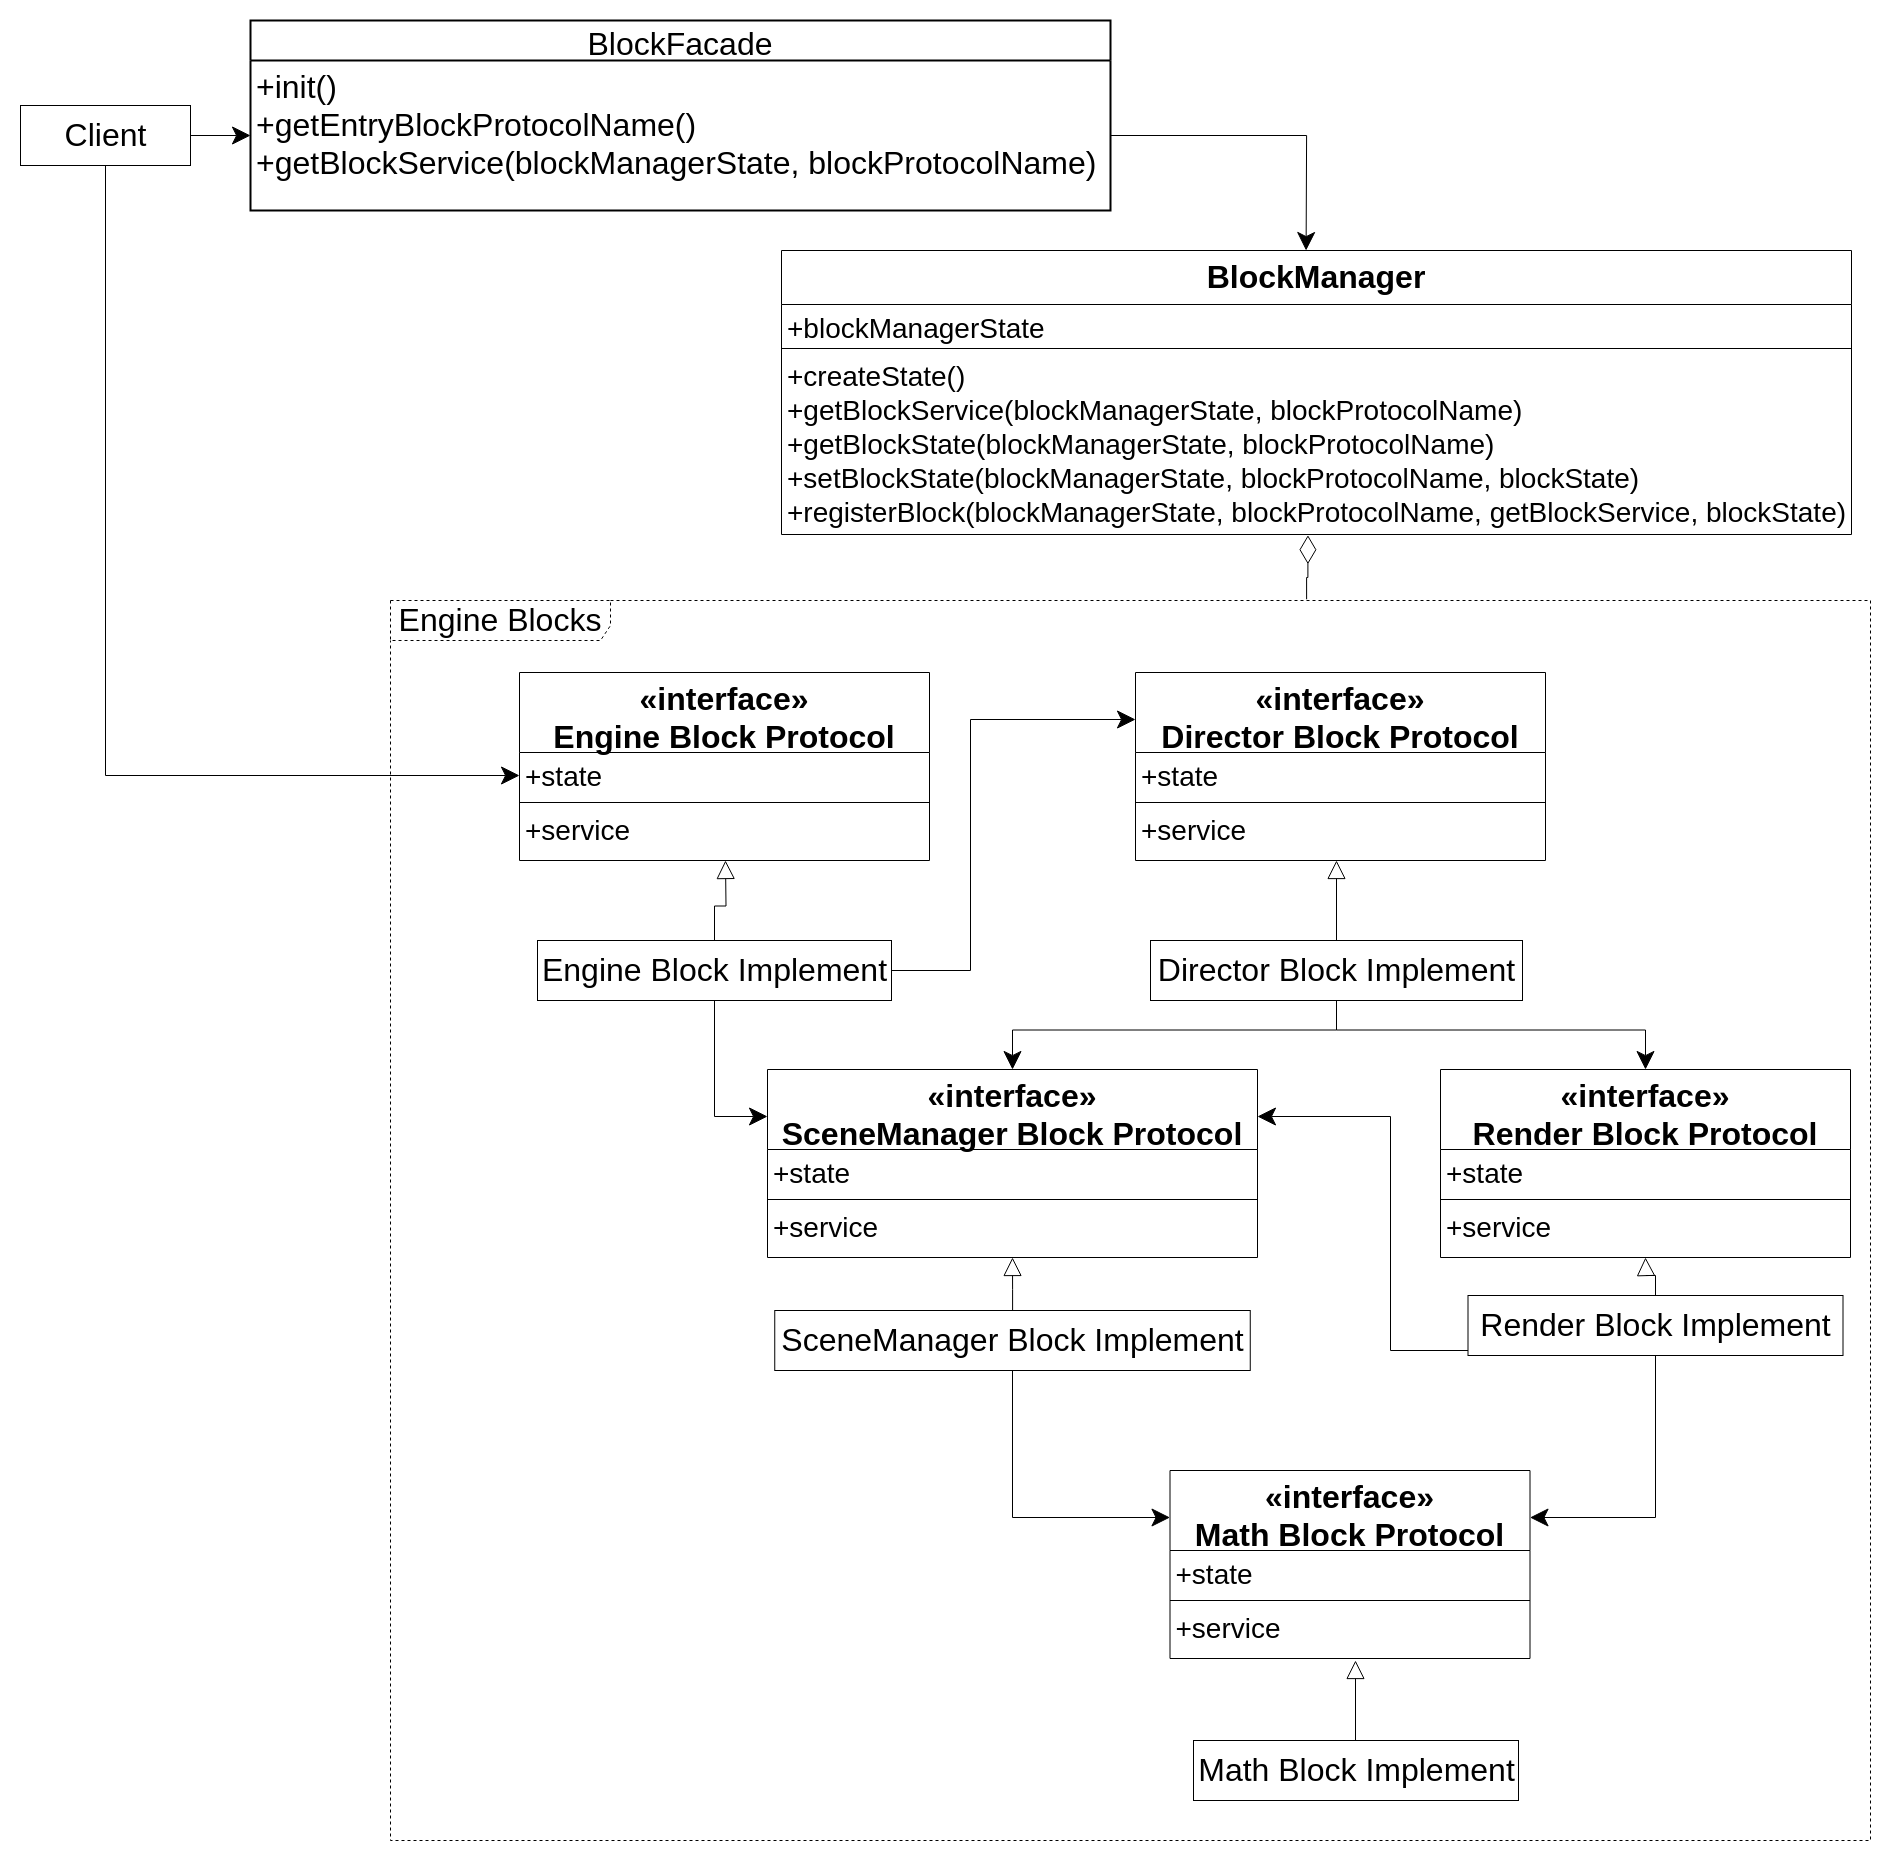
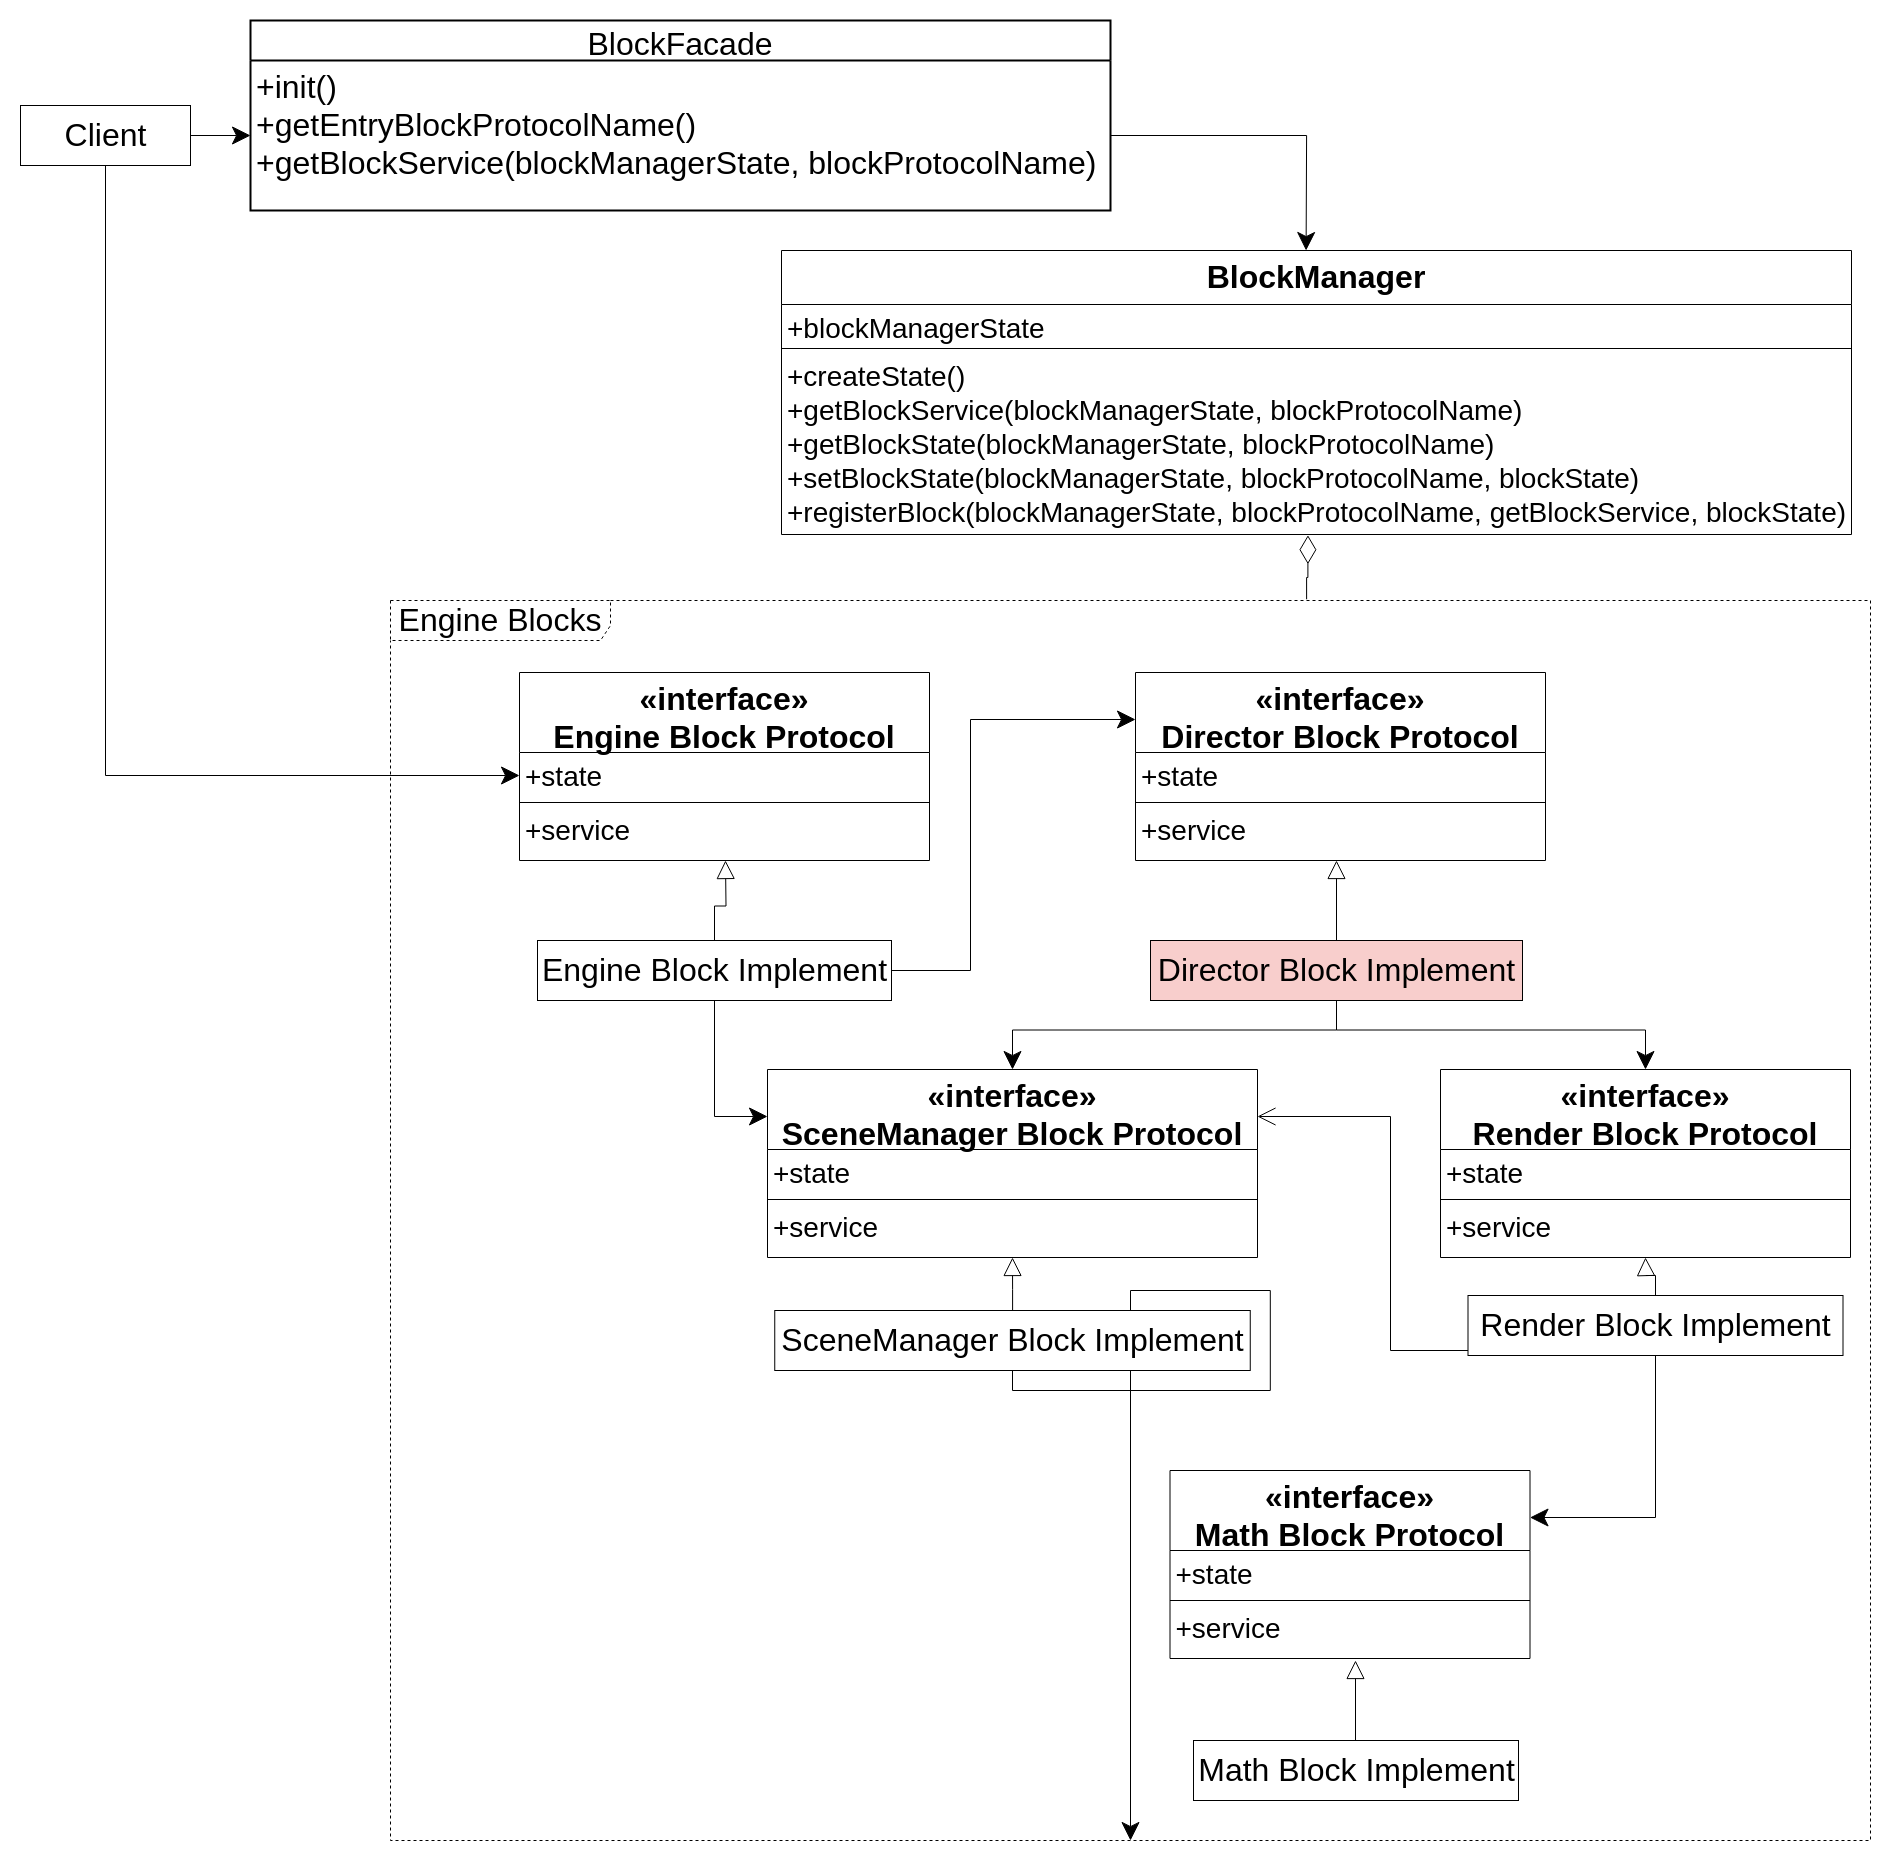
node "Director Block Implement": fillcolor #ffffff -> #f8cecc
edge "Render Block Implement" -> "«interface» SceneManager Block Protocol": arrowhead classic -> open
edge "SceneManager Block Implement" -> "«interface» Math Block Protocol": now "SceneManager Block Implement" -> "Engine Blocks"
